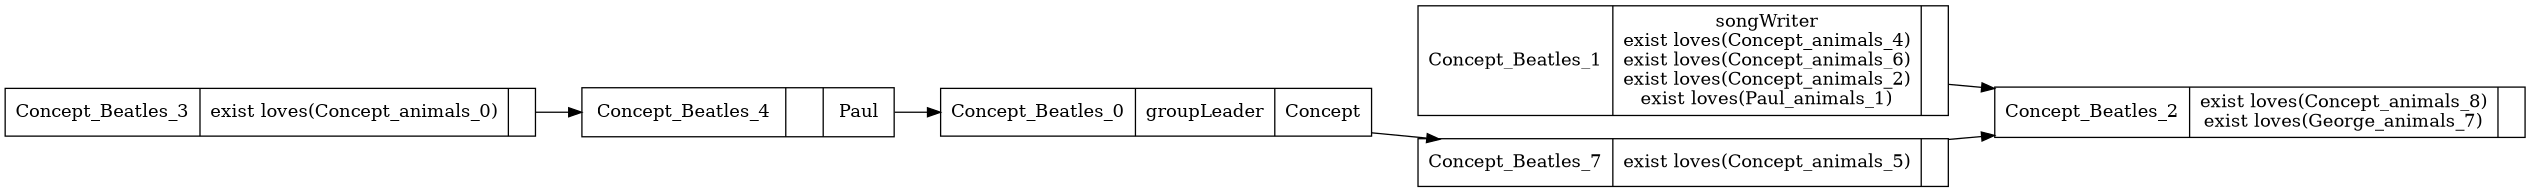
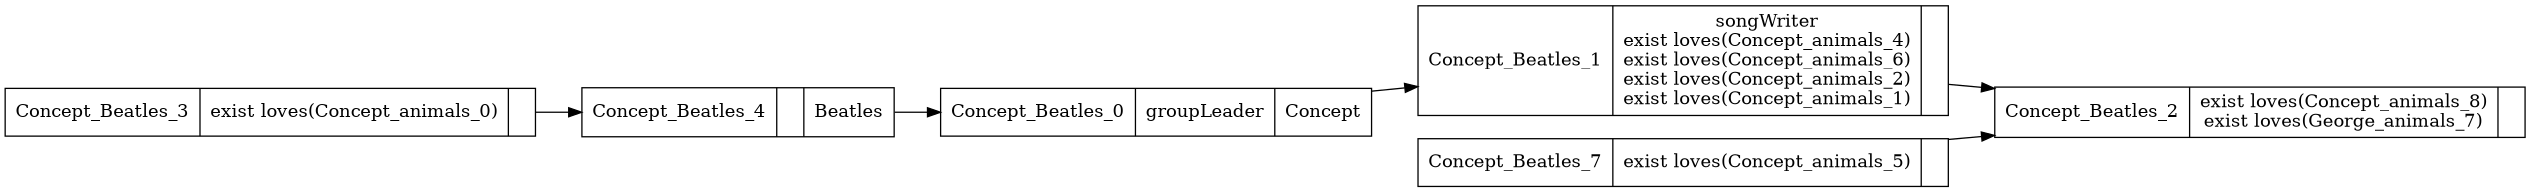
node "Concept_Beatles_1": text "exist loves(Paul_animals_1)" -> "exist loves(Concept_animals_1)"
node "Concept_Beatles_4": text "Paul" -> "Beatles"
edge "Concept_Beatles_0" -> "Concept_Beatles_7": now "Concept_Beatles_0" -> "Concept_Beatles_1"
